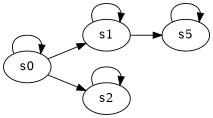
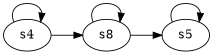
node "s1": label "s1" -> "s8"
node "s0": label "s0" -> "s4"
node "s2": removed
